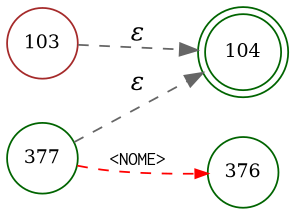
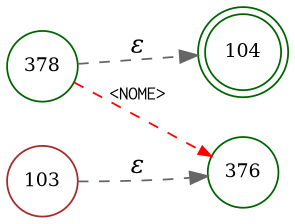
edge "103" -> "104": now "103" -> "376"
node "377": label "377" -> "378"
